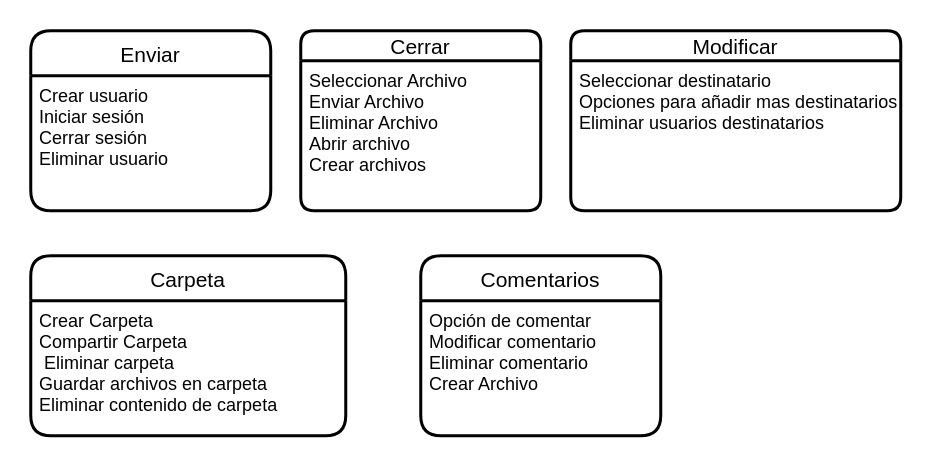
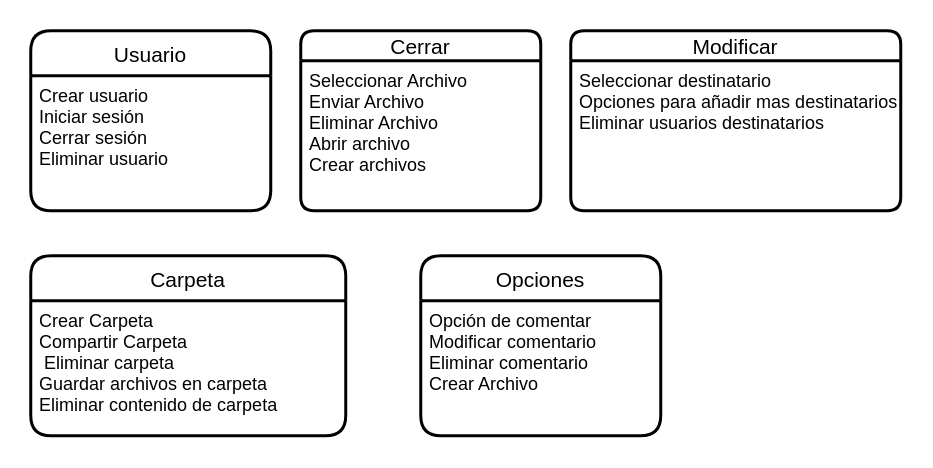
node "Enviar": label "Enviar" -> "Usuario"
node "Comentarios": label "Comentarios" -> "Opciones"
